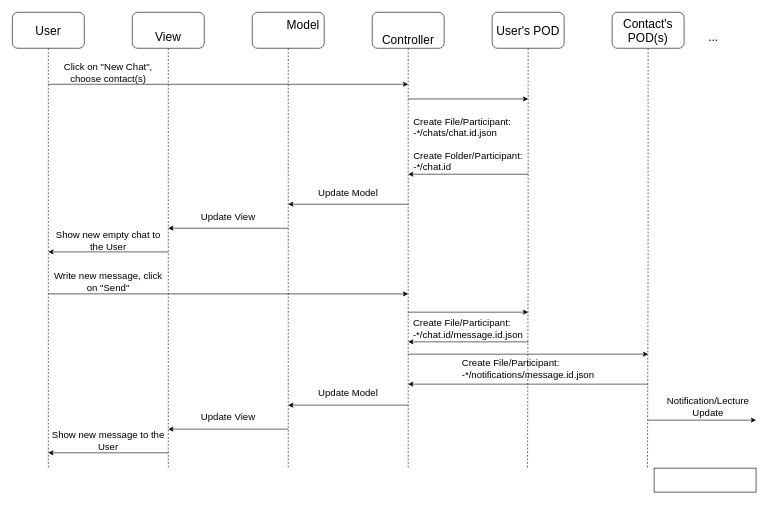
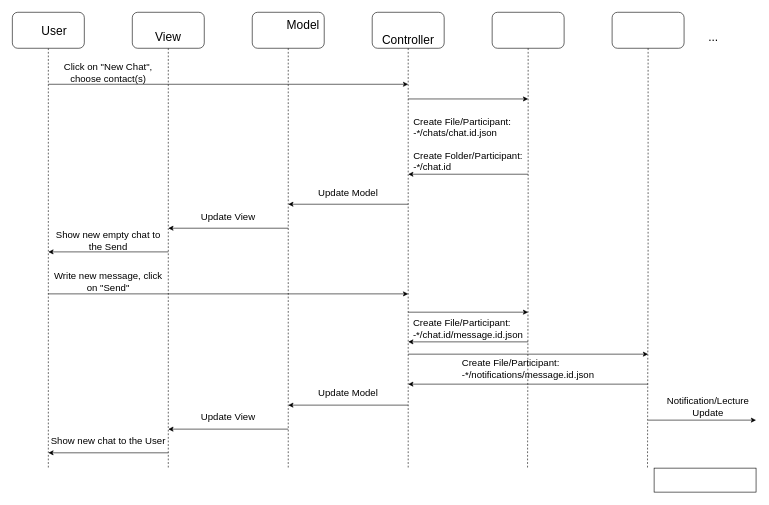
node "User": moved (48, 30) -> (54, 30)
node "User's POD": removed
node "Contact's POD(s)": removed
node "Show new empty chat to the User": label "Show new empty chat to the User" -> "Show new empty chat to the Send"
node "Show new message to the User": label "Show new message to the User" -> "Show new chat to the User"
